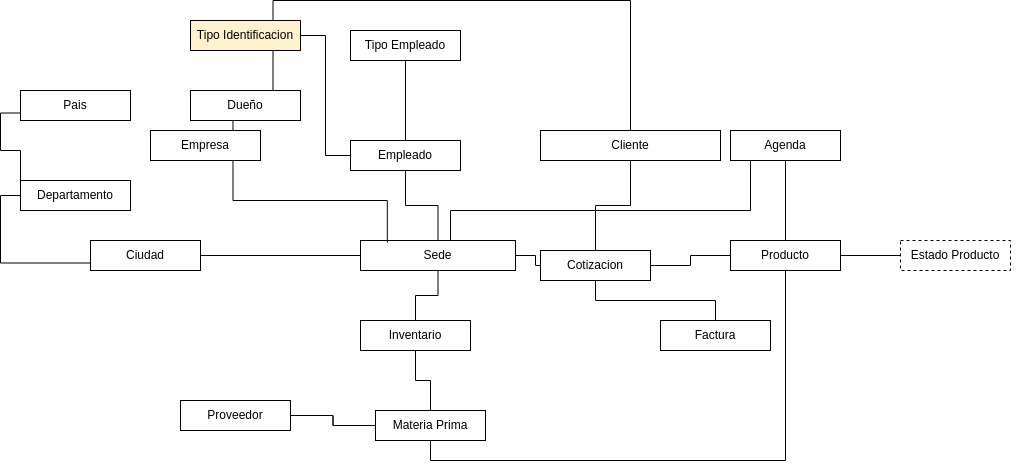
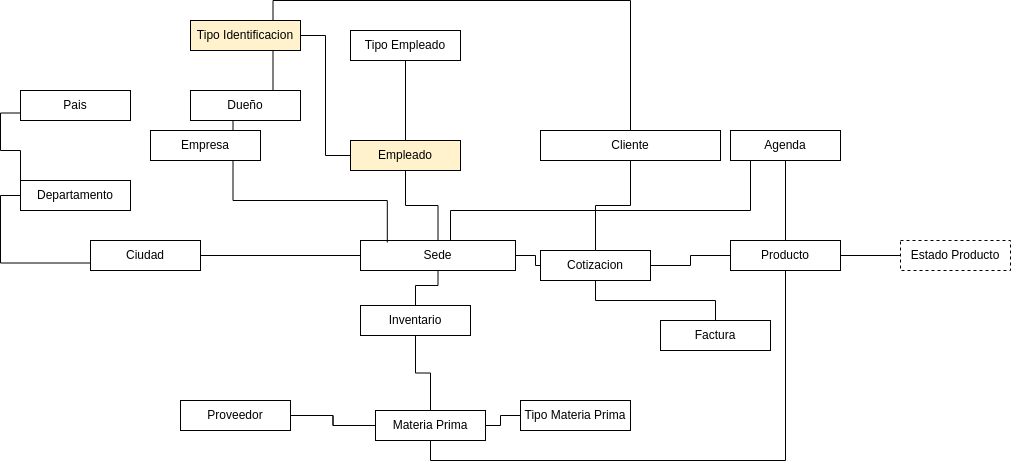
node "Empleado": fillcolor #ffffff -> #fff2cc
node "Inventario": moved (416, 336) -> (416, 321)
node "Tipo Materia Prima": added
edge "Tipo Materia Prima" -- "Materia Prima": added
